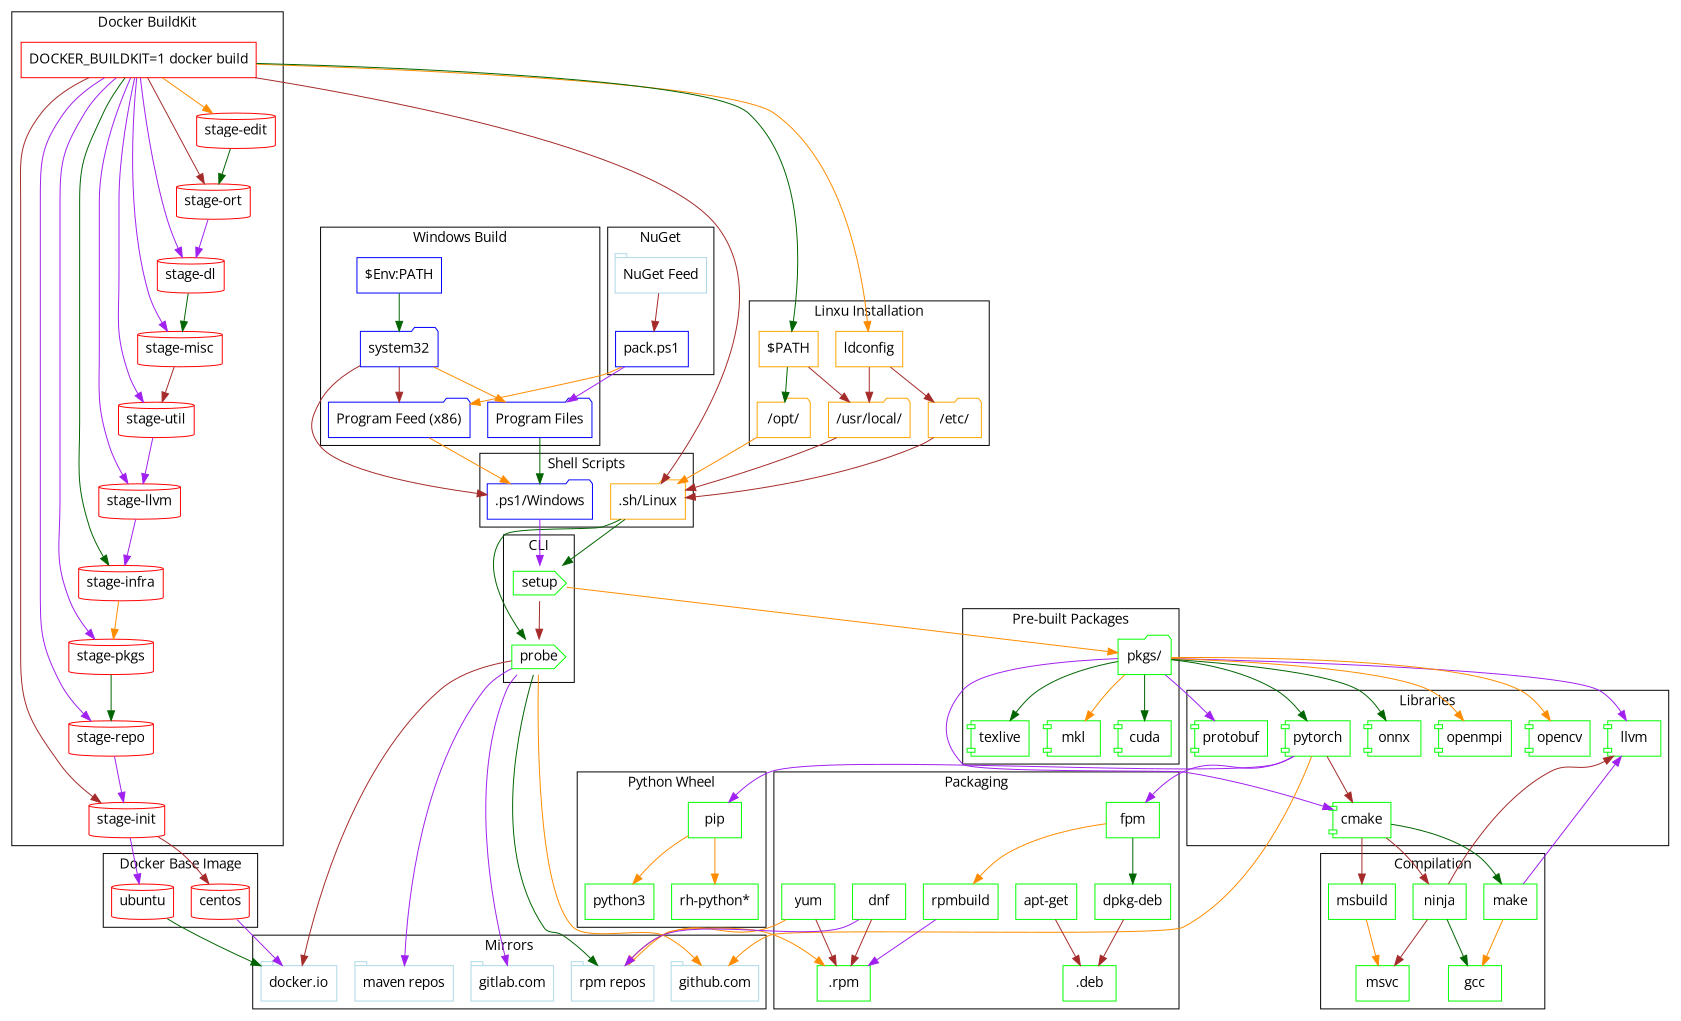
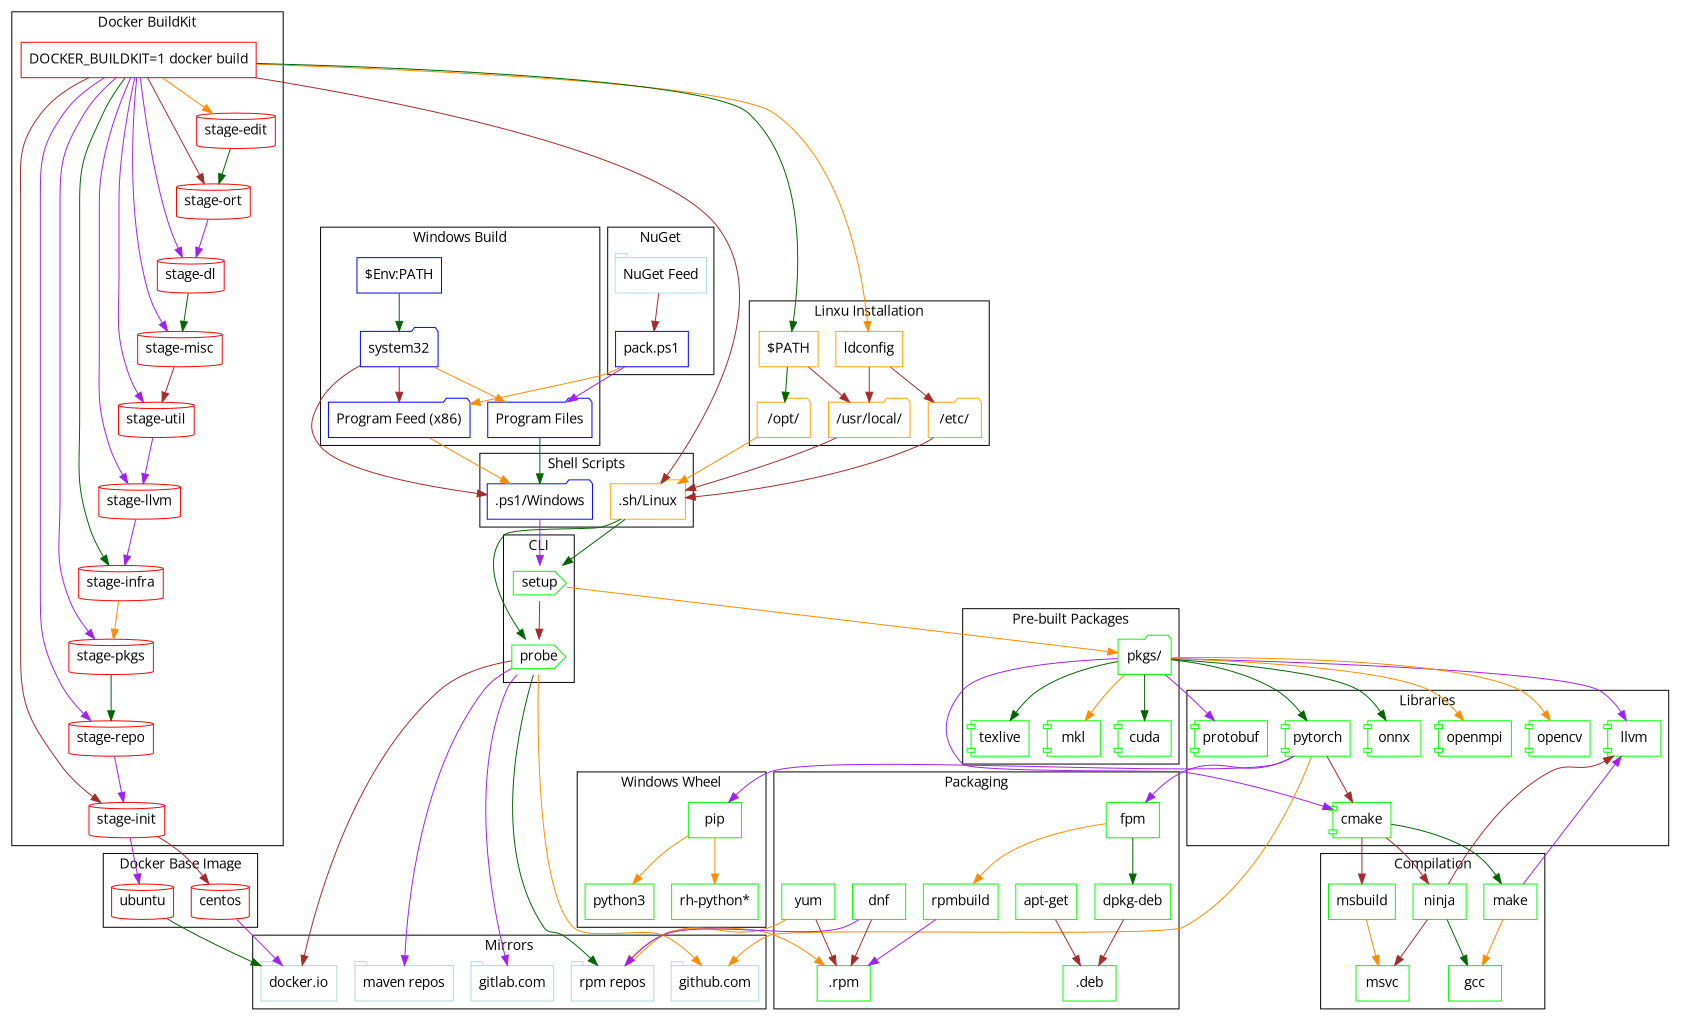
cluster "Python Wheel": label "Python Wheel" -> "Windows Wheel"
